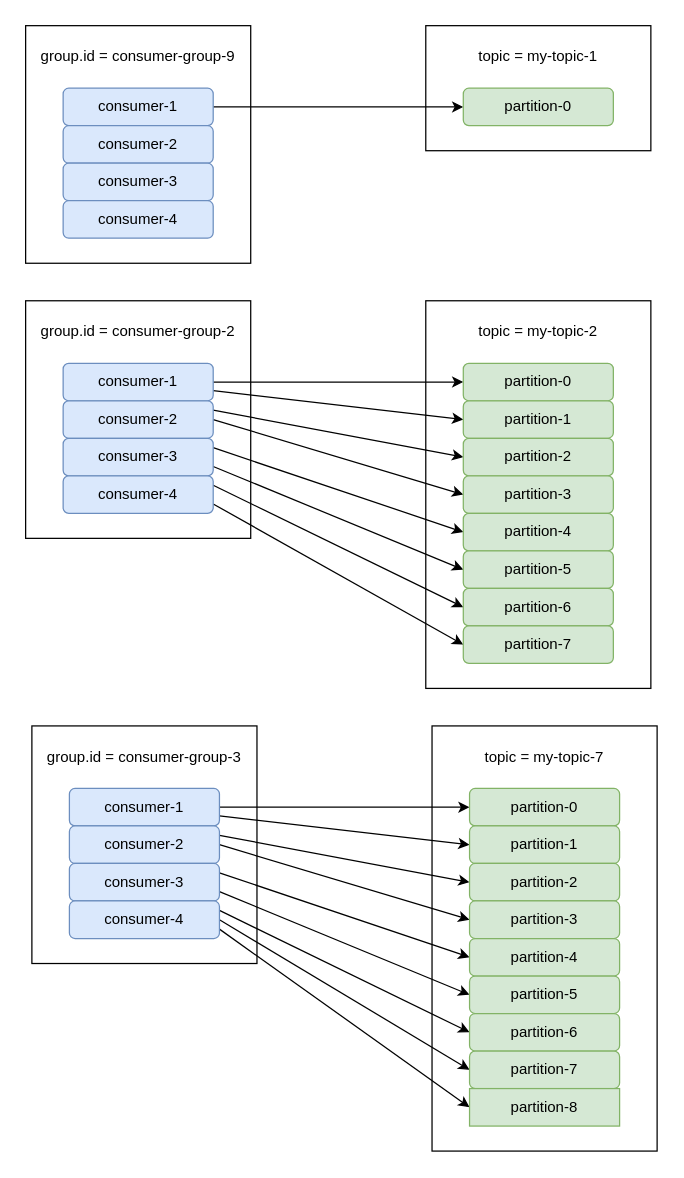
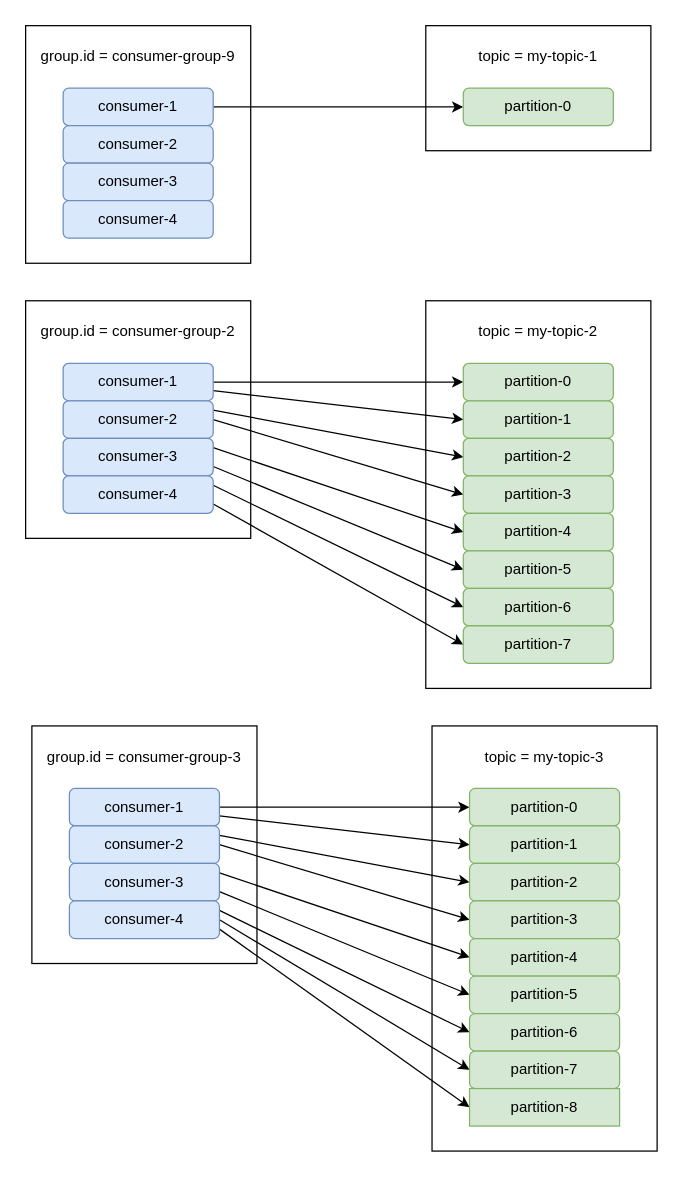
node "topic = my-topic-7": label "topic = my-topic-7" -> "topic = my-topic-3"
